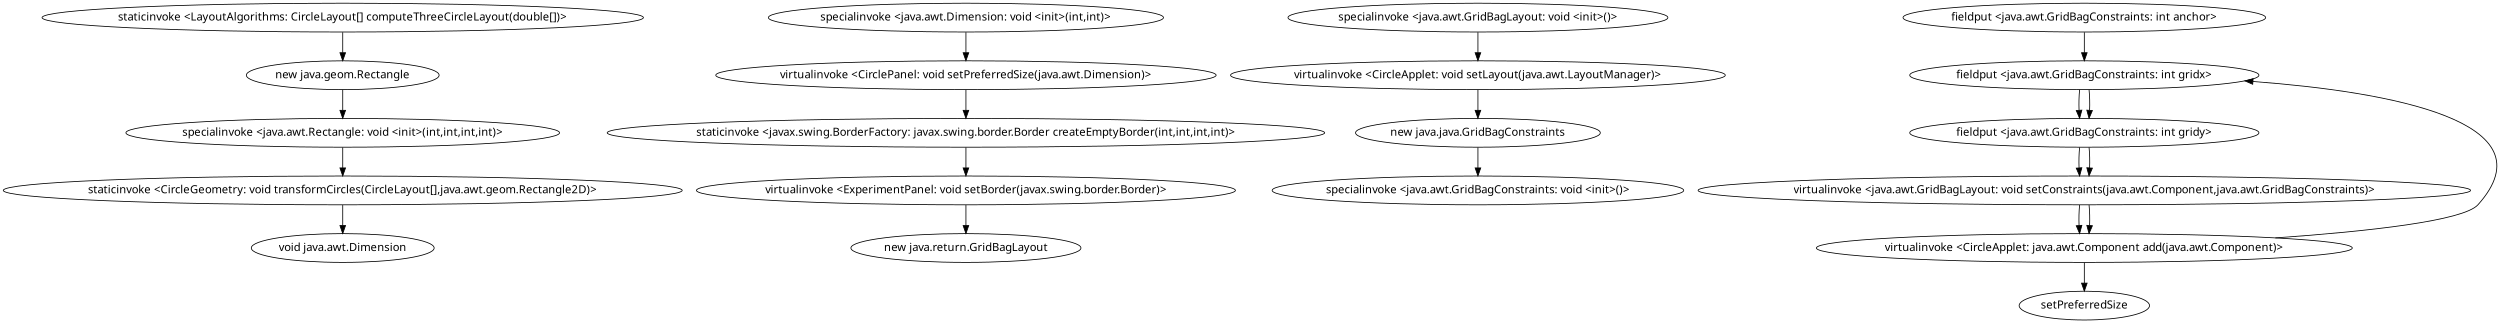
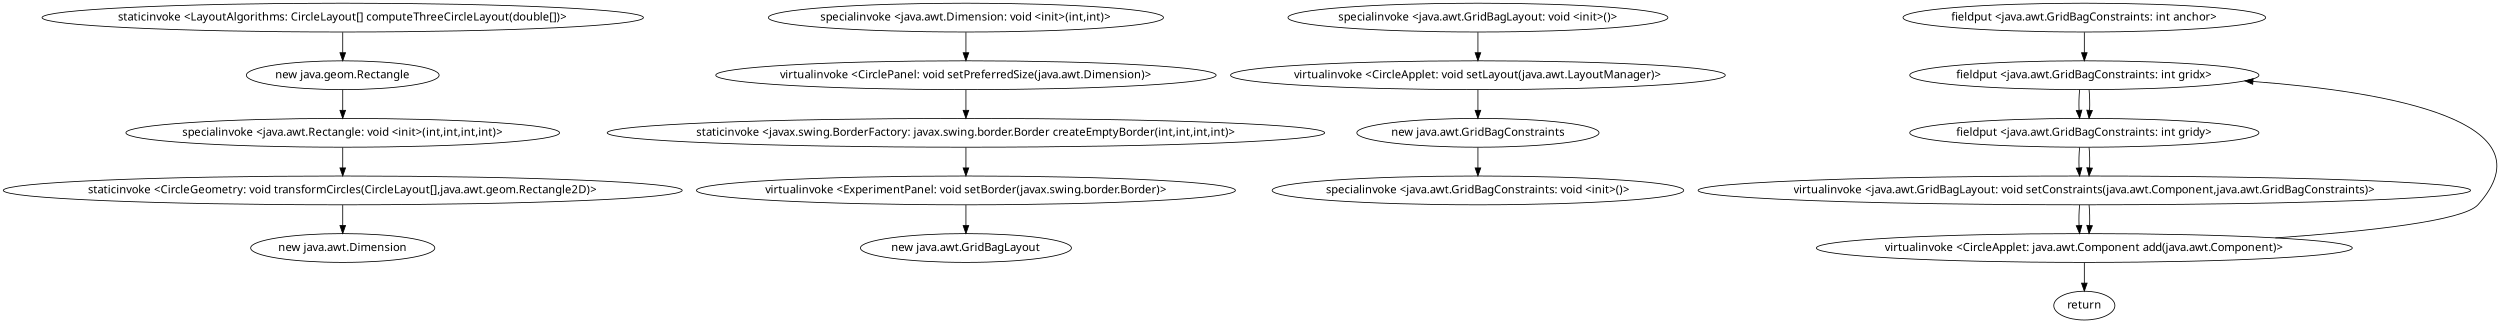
node "new java.java.GridBagConstraints": label "new java.java.GridBagConstraints" -> "new java.awt.GridBagConstraints"
node "void java.awt.Dimension": label "void java.awt.Dimension" -> "new java.awt.Dimension"
node "new java.return.GridBagLayout": label "new java.return.GridBagLayout" -> "new java.awt.GridBagLayout"
node "setPreferredSize": label "setPreferredSize" -> "return"
